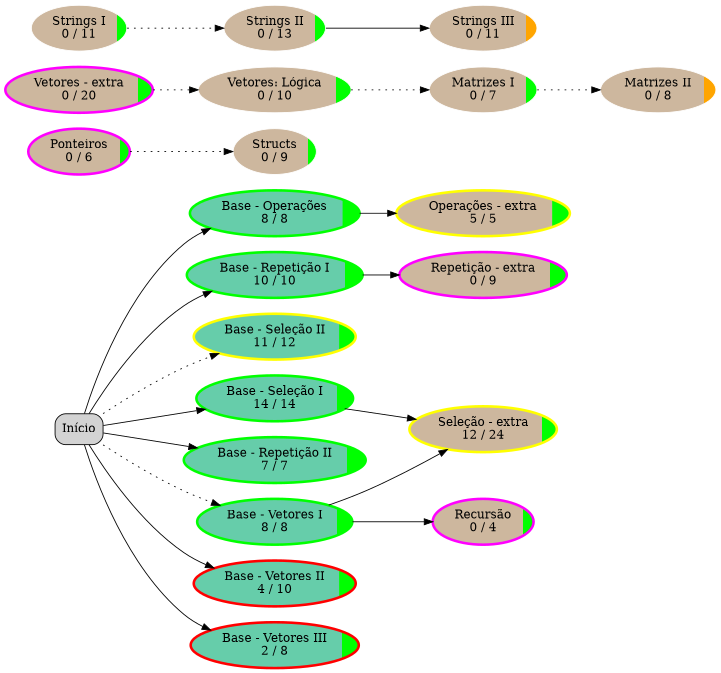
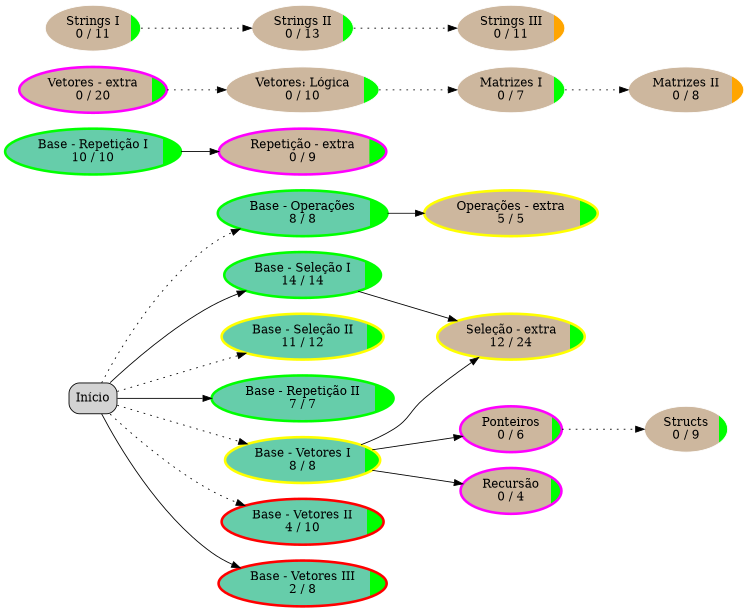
edge "Strings II 0 / 13" -> "Strings III 0 / 11": style solid -> dotted
edge "Início" -> "Base - Operações 8 / 8": style solid -> dotted
edge "Início" -> "Base - Repetição I 10 / 10": removed
edge "Base - Vetores I 8 / 8" -> "Ponteiros 0 / 6": added
edge "Início" -> "Base - Vetores II 4 / 10": style solid -> dotted
node "Base - Vetores I 8 / 8": color green -> yellow
